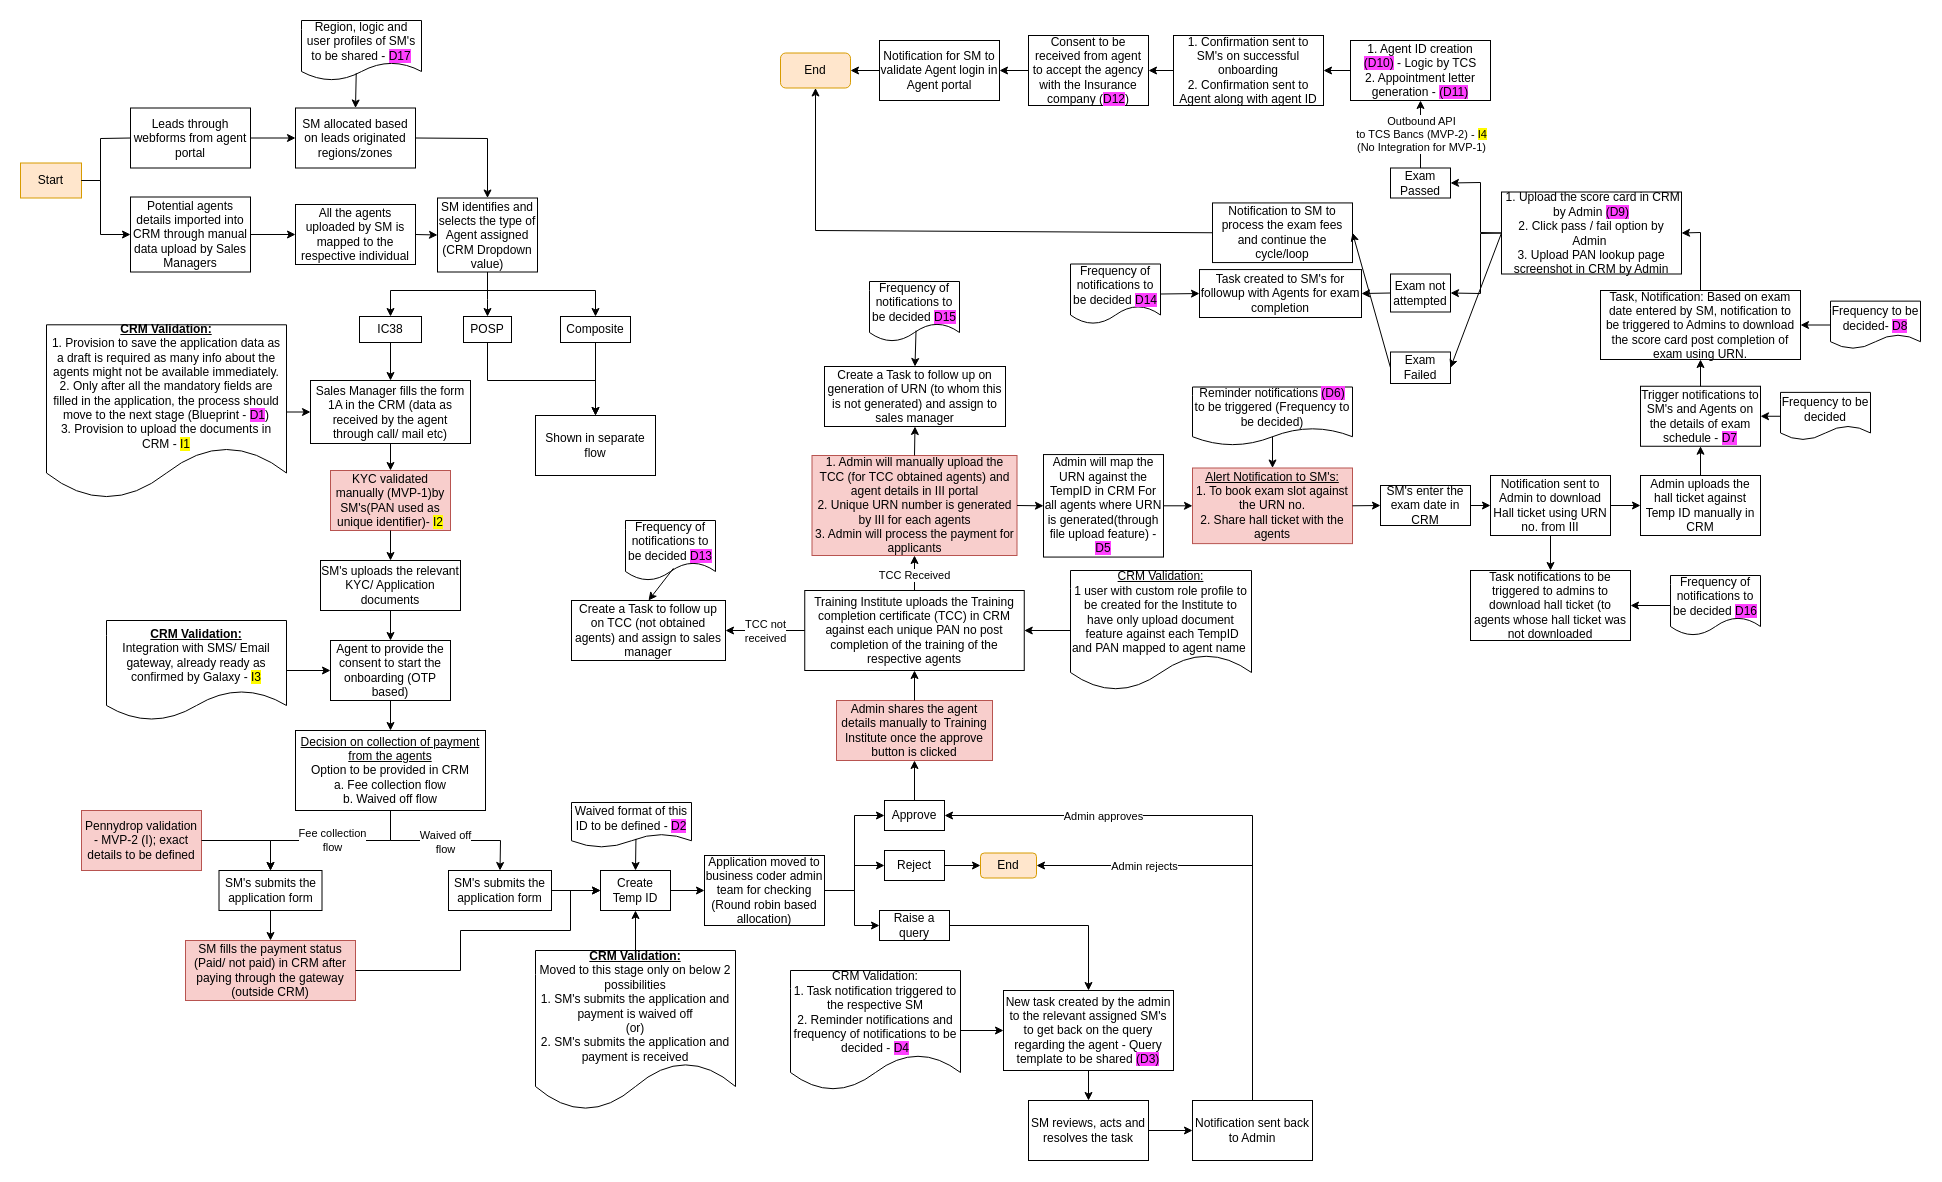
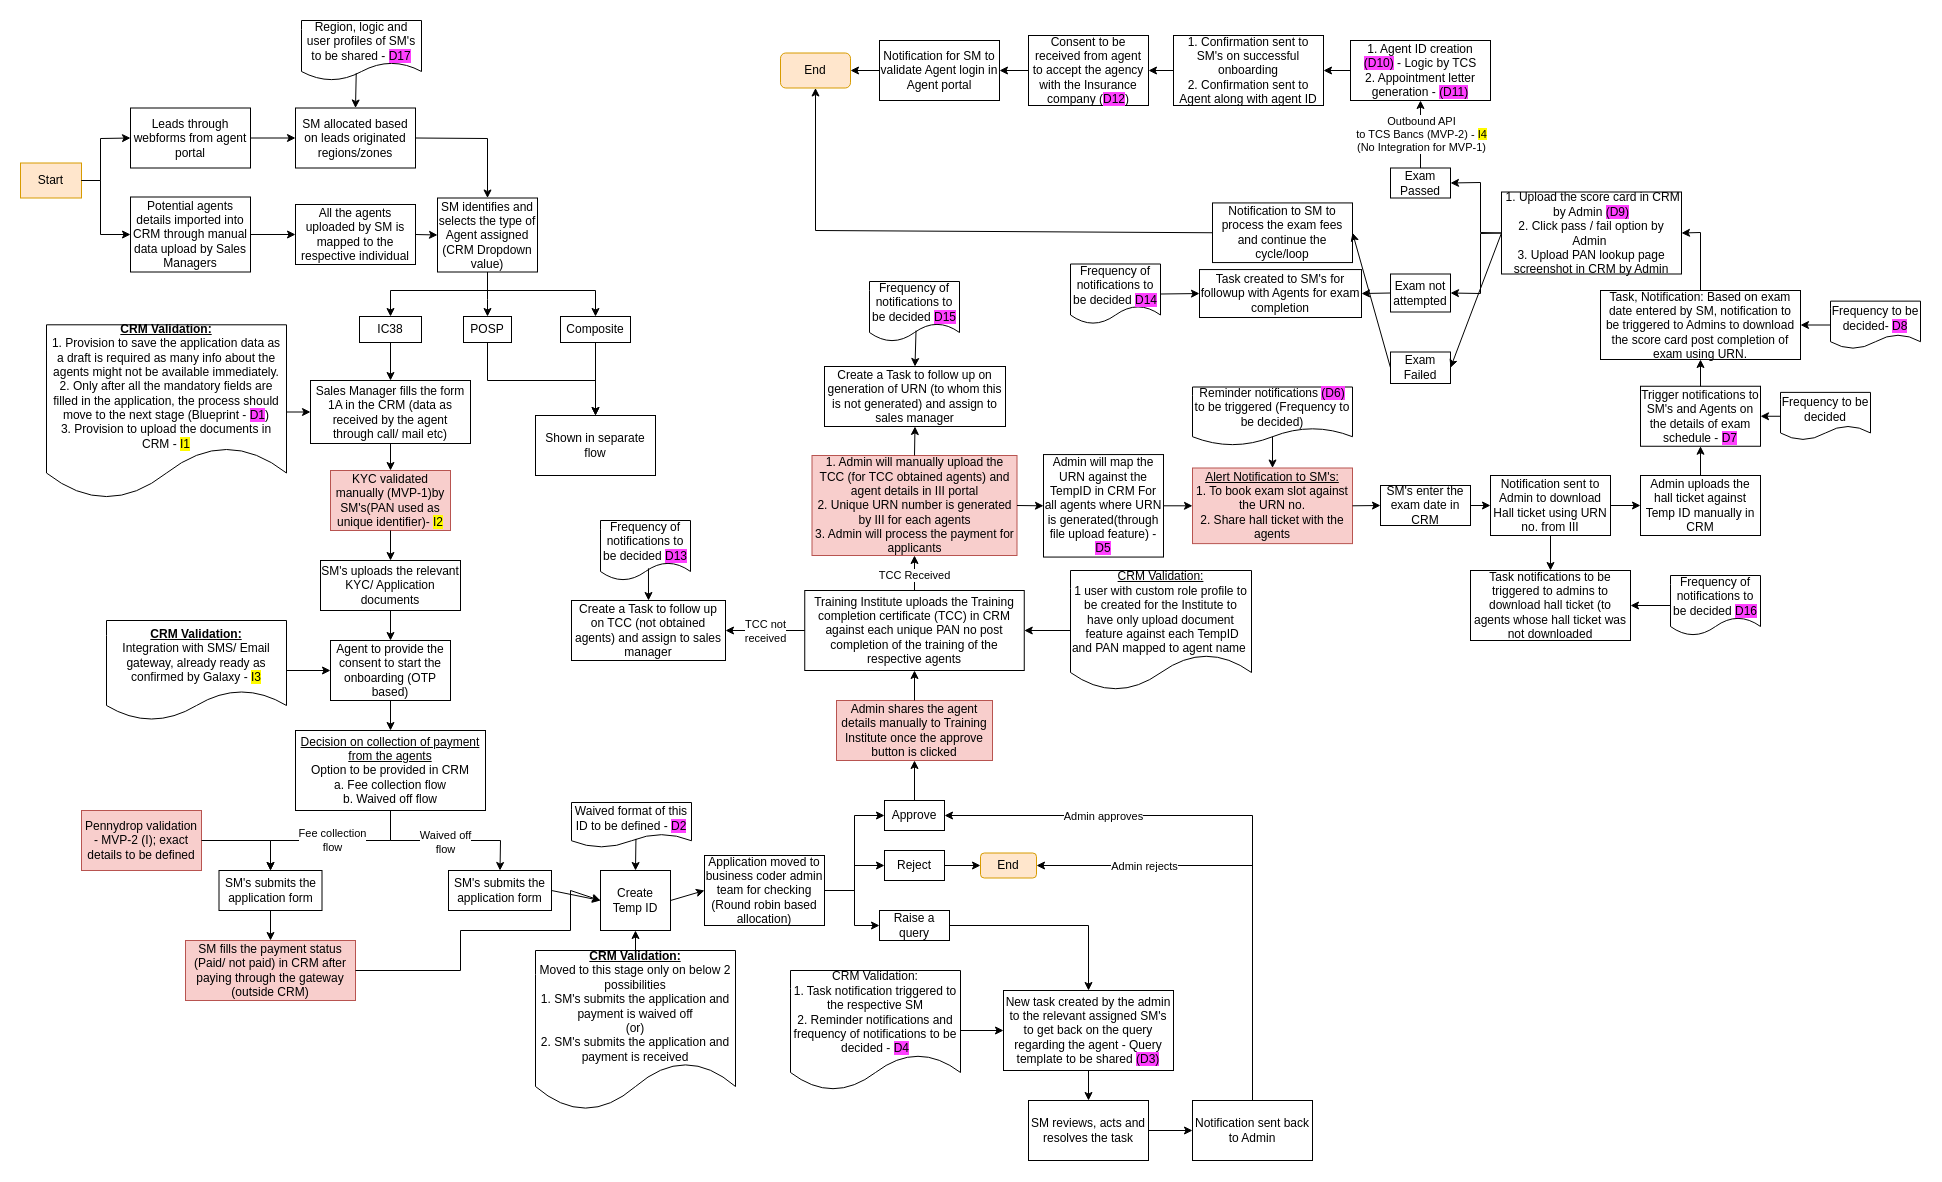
edge "Leads through webforms from agent portal" -- "Start": arrowhead none -> classic
node "Frequency of notifications to be decided D13": moved (671, 551) -> (646, 551)
node "Create Temp ID": size 70x40 -> 70x60
